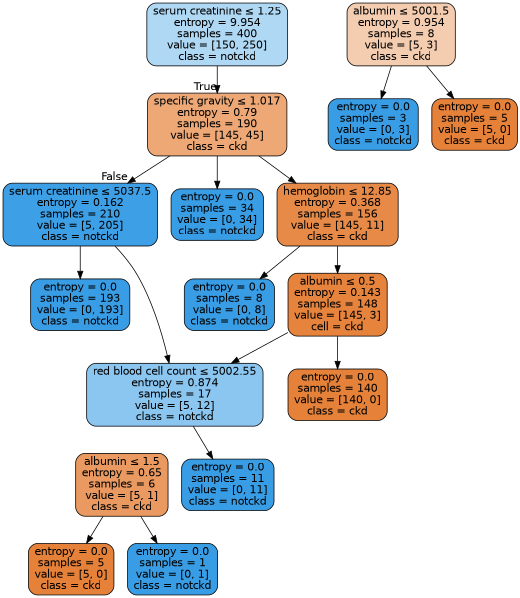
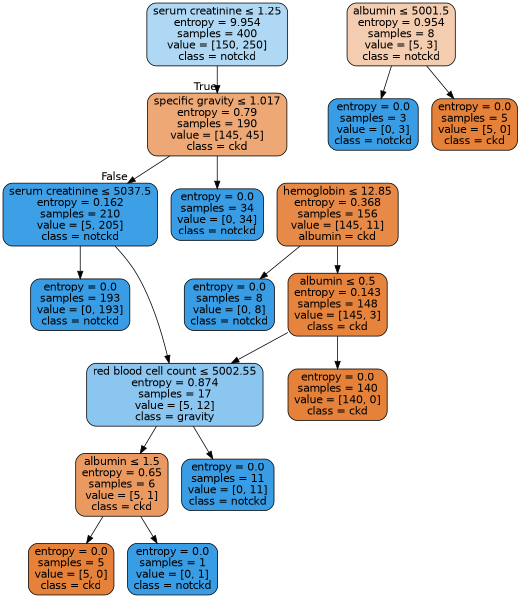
node "albumin ≤ 5001.5": text "class = ckd" -> "class = notckd"
edge "specific gravity ≤ 1.017" -> "hemoglobin ≤ 12.85": removed
node "hemoglobin ≤ 12.85": text "class = ckd" -> "albumin = ckd"
node "albumin ≤ 0.5": text "cell = ckd" -> "class = ckd"
node "red blood cell count ≤ 5002.55": text "class = notckd" -> "class = gravity"
edge "red blood cell count ≤ 5002.55" -> "albumin ≤ 1.5": added
